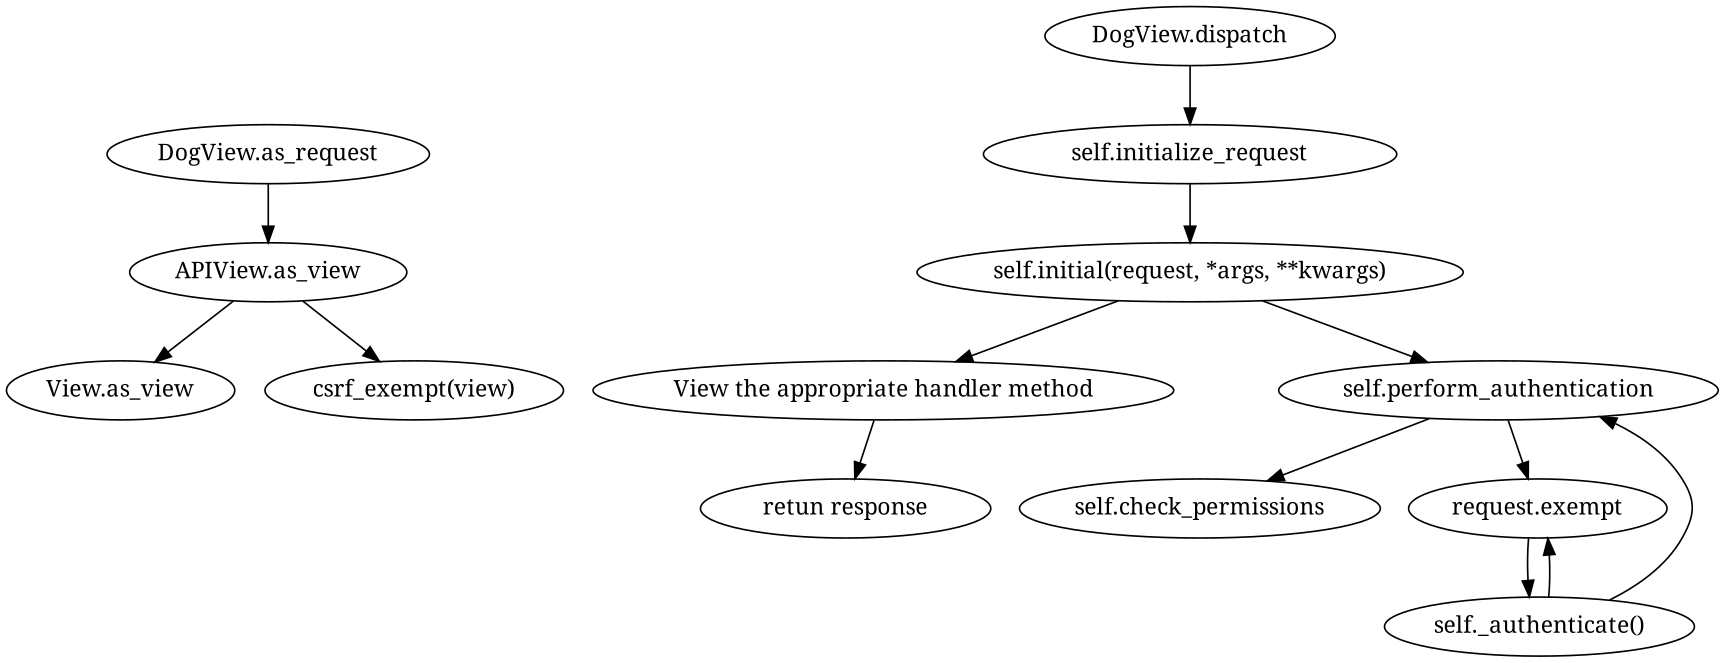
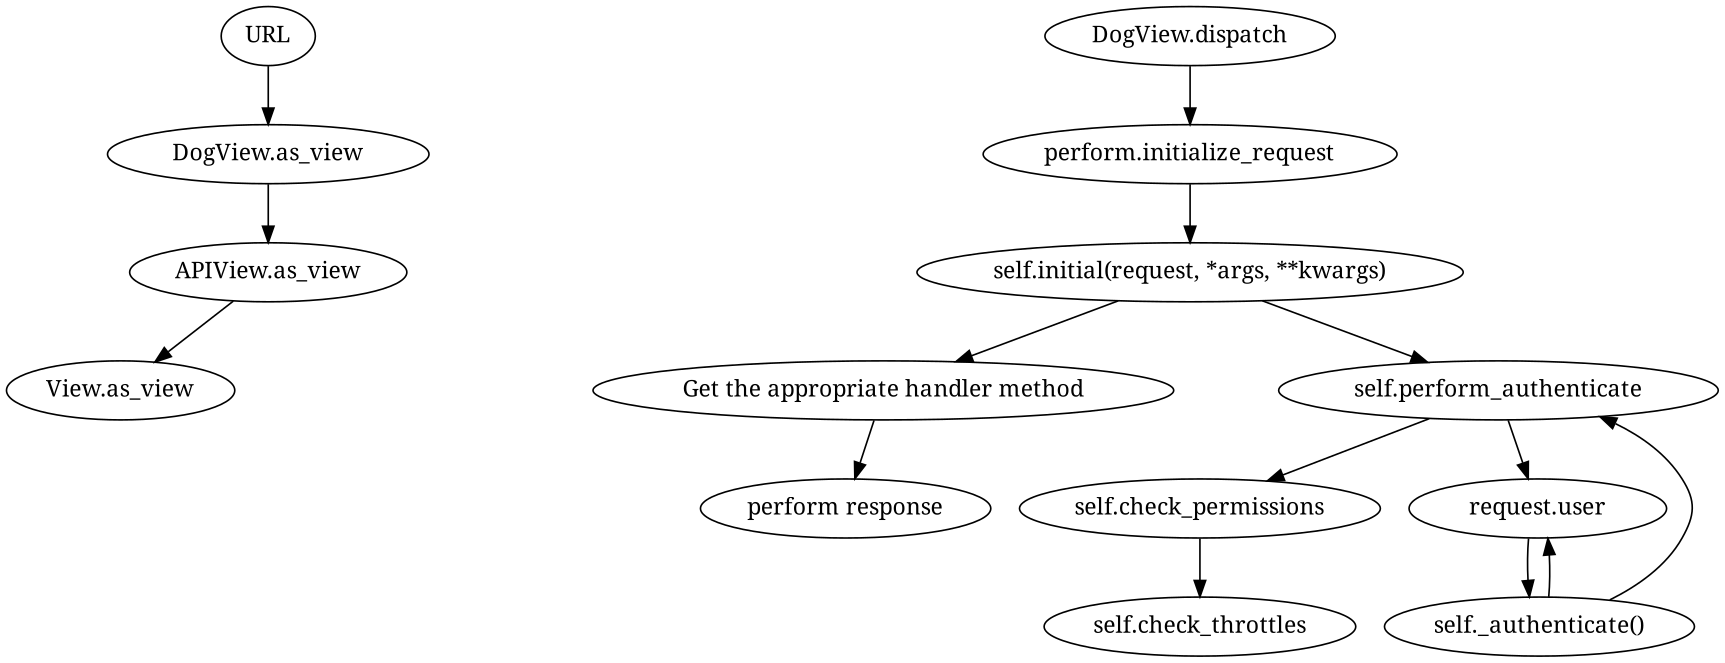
node "URL": added
node "DogView.as_request": label "DogView.as_request" -> "DogView.as_view"
node "self.initialize_request": label "self.initialize_request" -> "perform.initialize_request"
node "csrf_exempt(view)": removed
node "View the appropriate handler method": label "View the appropriate handler method" -> "Get the appropriate handler method"
node "self.perform_authentication": label "self.perform_authentication" -> "self.perform_authenticate"
node "retun response": label "retun response" -> "perform response"
node "request.exempt": label "request.exempt" -> "request.user"
node "self.check_throttles": added
